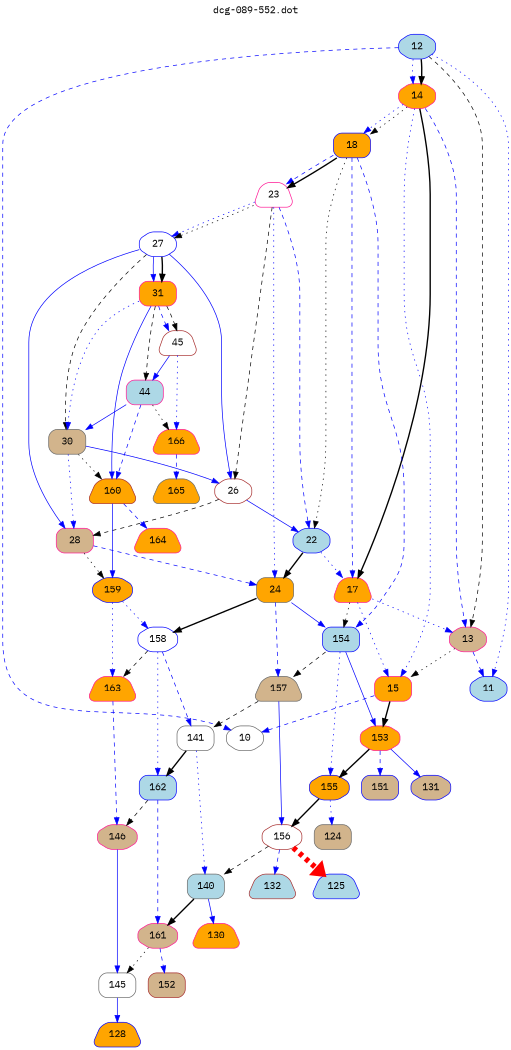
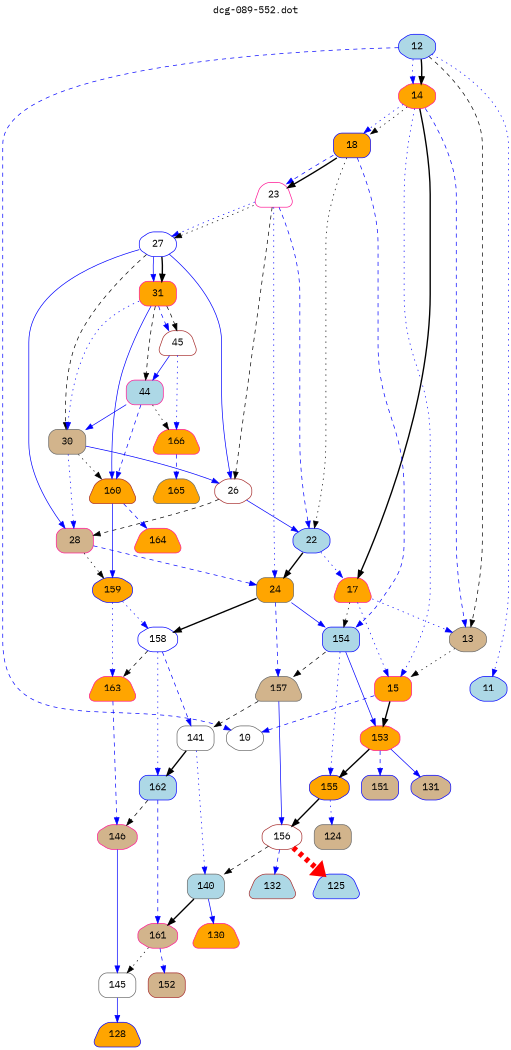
edge "18" -> "17": removed
node "13": color deeppink -> gray40
edge "13" -> "11": removed
